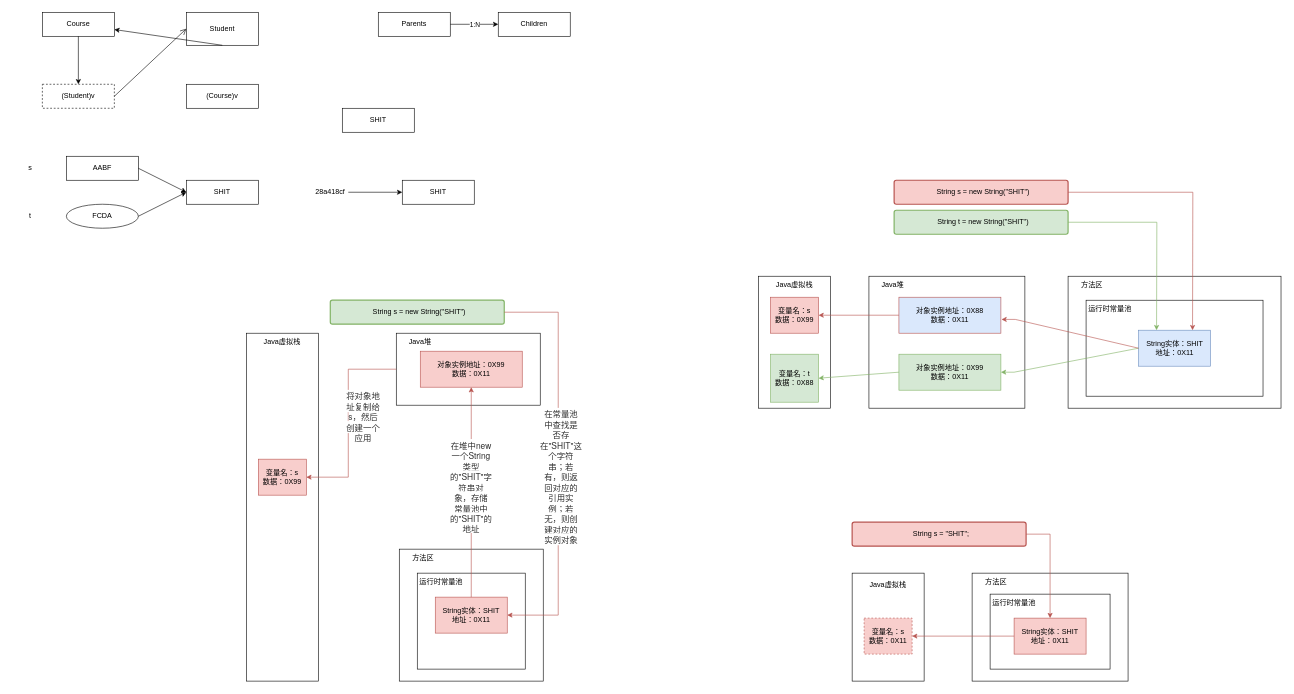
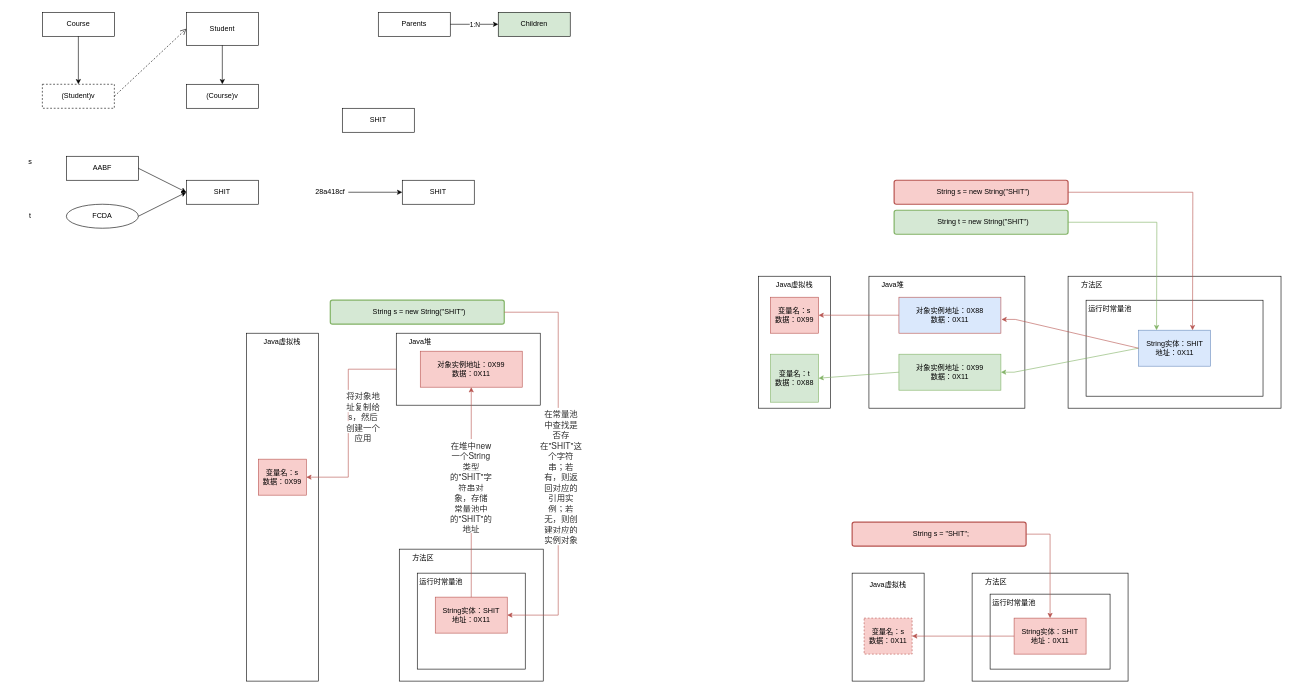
node "Children": fillcolor #ffffff -> #d5e8d4
edge "Student" -> "Course": now "Student" -> "(Course)v"
edge "(Student)v" -> "Student": style solid -> dashed
node "s": moved (30, 168) -> (30, 162)
